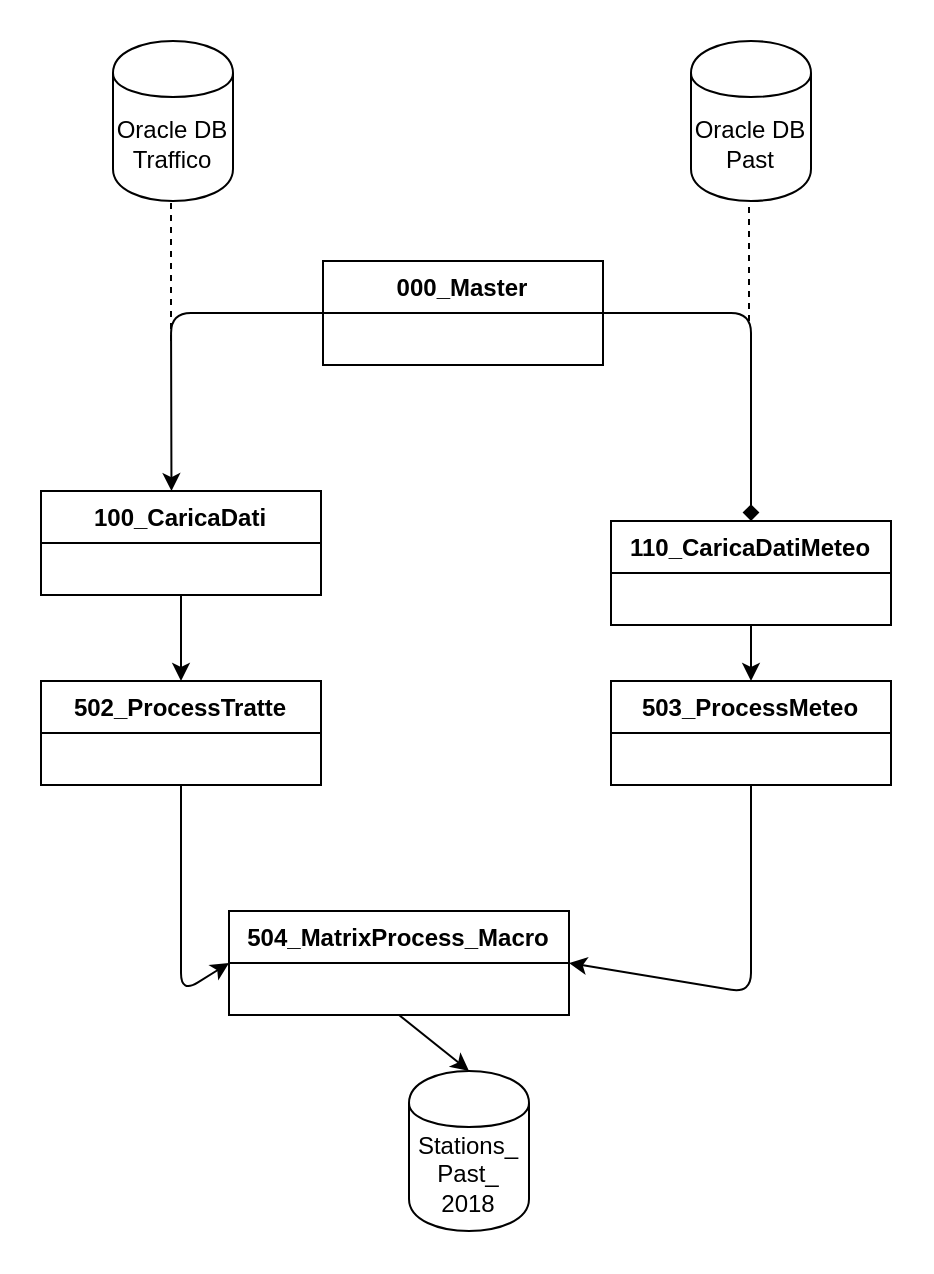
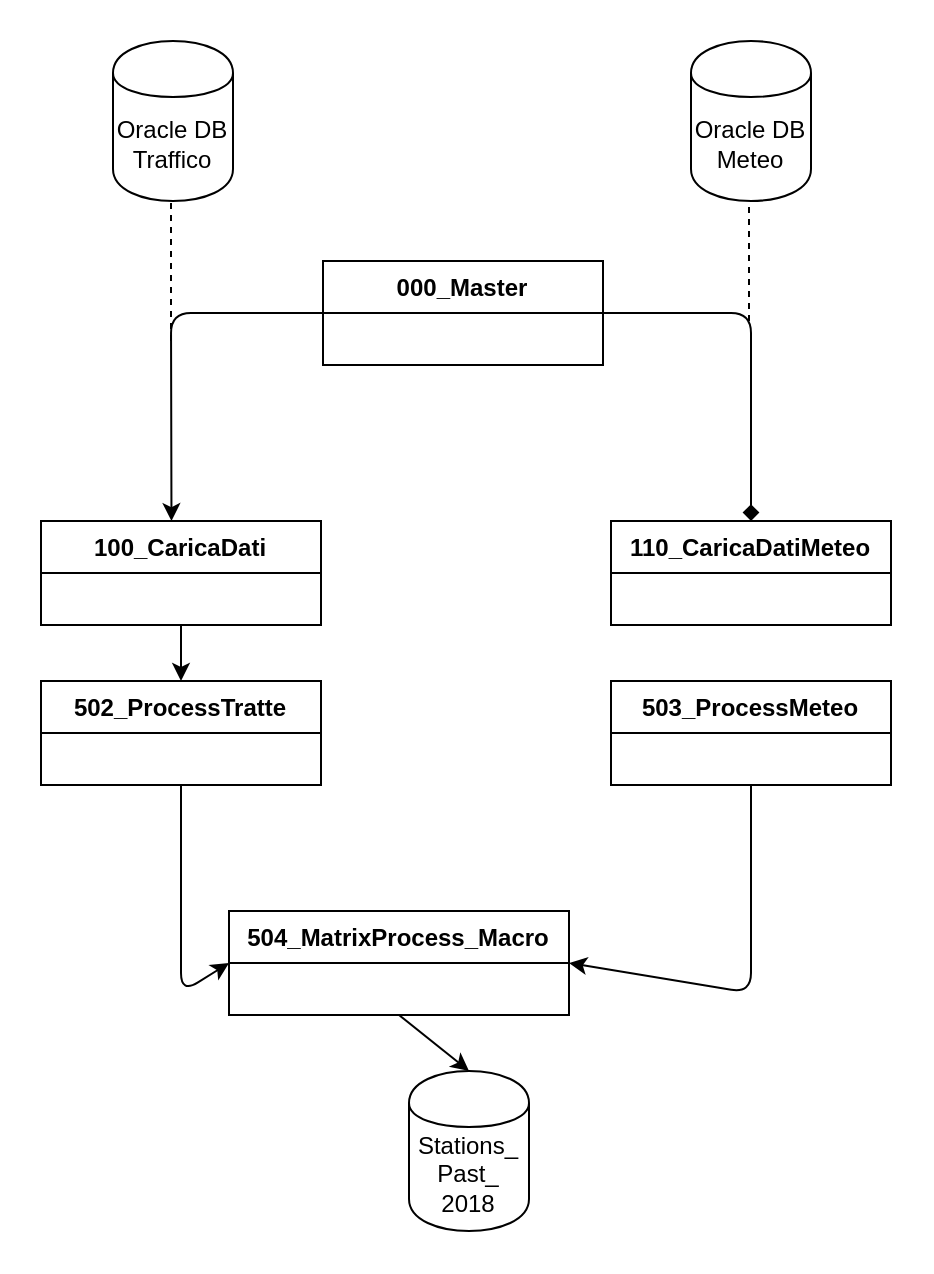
node "Oracle DB Past": label "Oracle DB Past" -> "Oracle DB Meteo"
node "100_CaricaDati": moved (181, 543) -> (181, 573)
edge "110_CaricaDatiMeteo" -> "503_ProcessMeteo": removed
